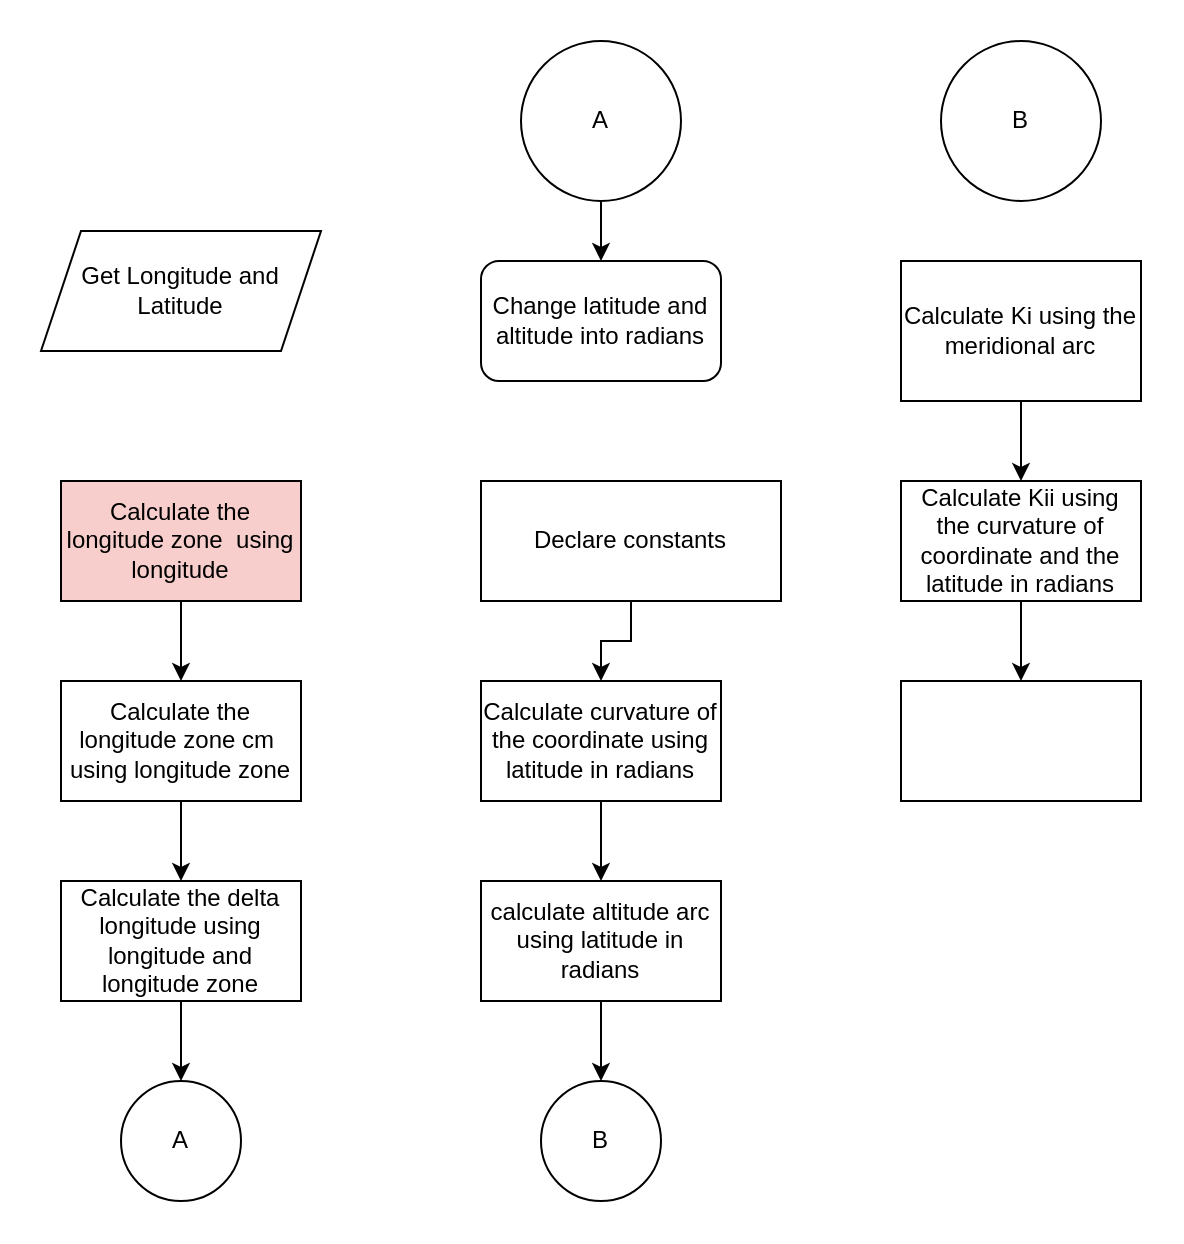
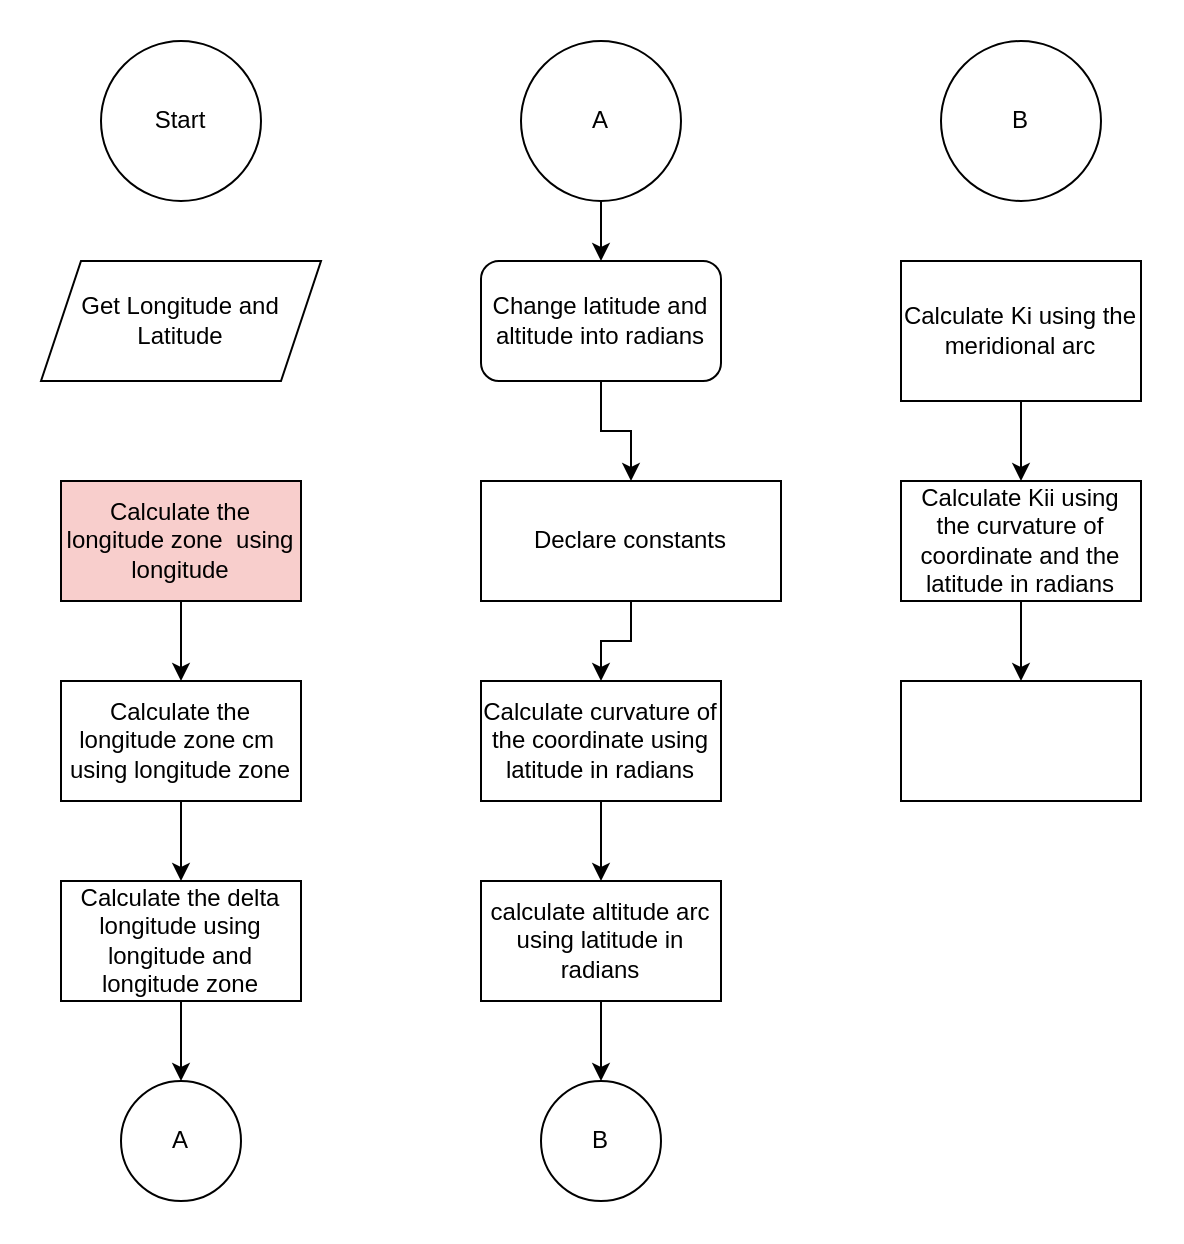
node "Start": added
node "Get Longitude and Latitude": moved (181, 291) -> (181, 321)
edge "Change latitude and altitude into radians" -> "Declare constants": added
